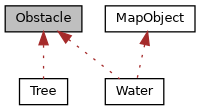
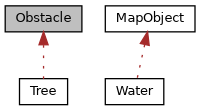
edge "Water" -> "Obstacle": removed
